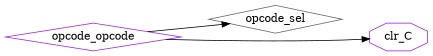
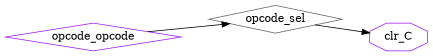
edge "opcode_opcode" -> "clr_C": now "opcode_sel" -> "clr_C"
